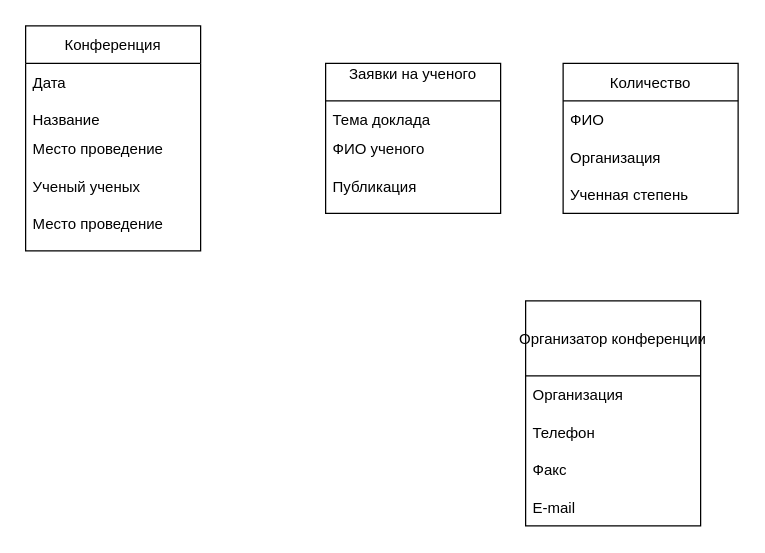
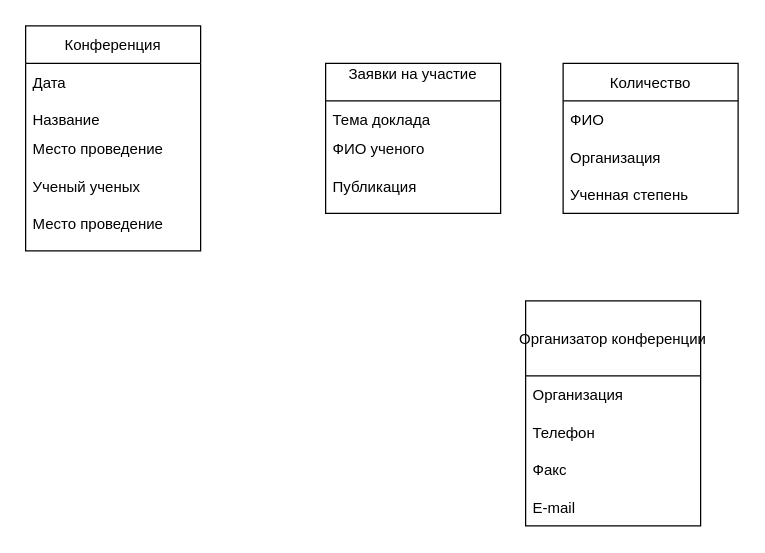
node "Заявки на ученого": label "Заявки на ученого" -> "Заявки на участие"
